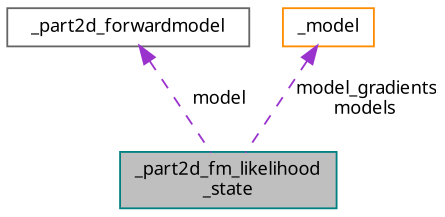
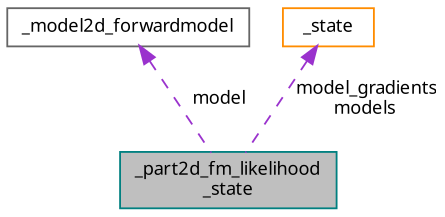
node "_part2d_forwardmodel": label "_part2d_forwardmodel" -> "_model2d_forwardmodel"
node "_model": label "_model" -> "_state"
